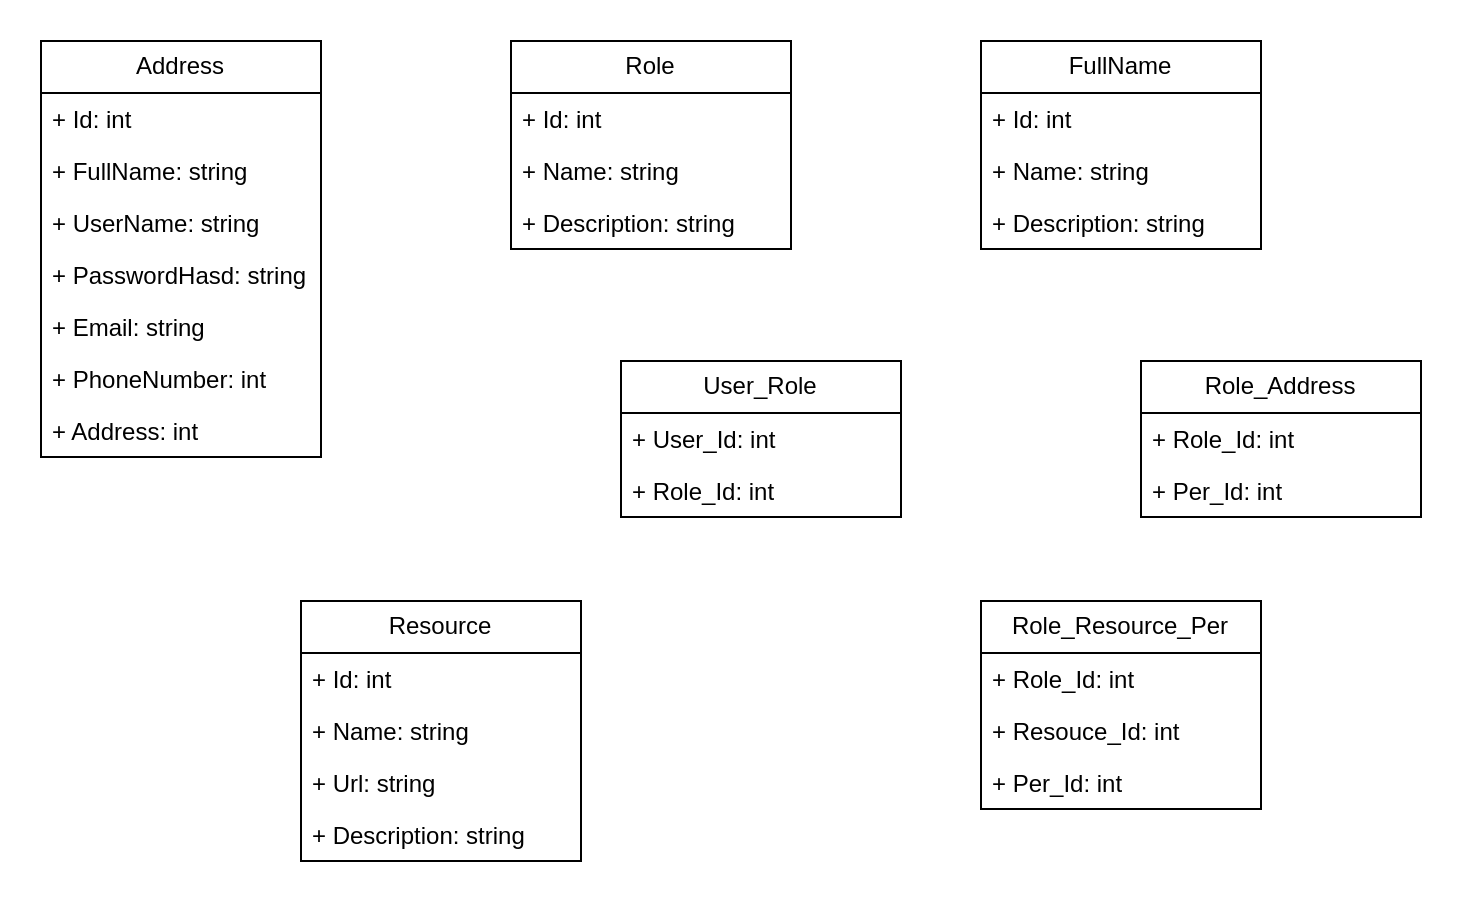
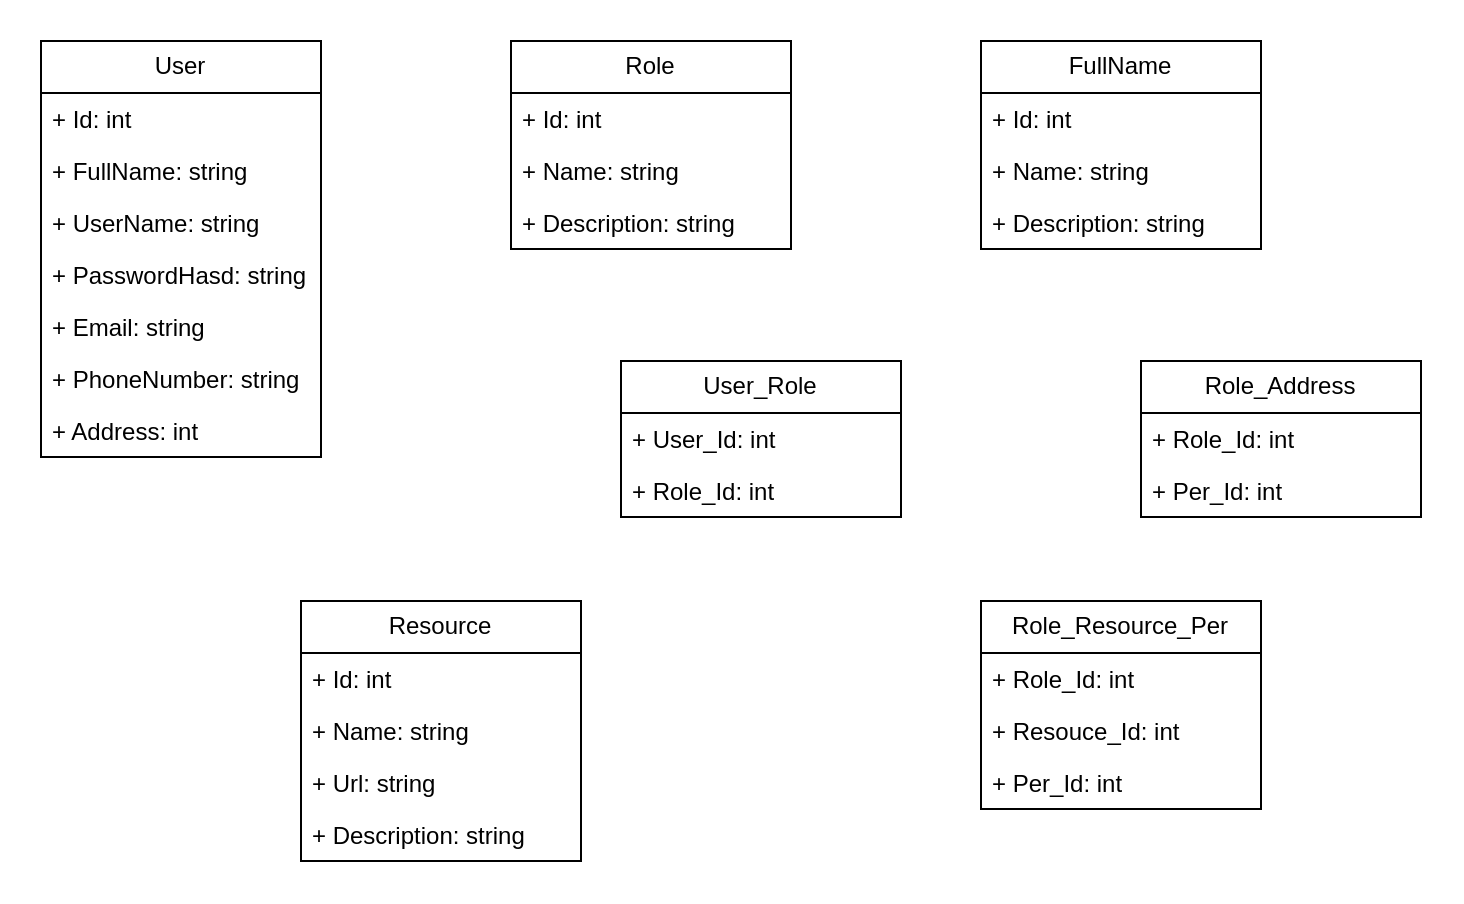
node "Address": label "Address" -> "User"
node "+ PhoneNumber: int": label "+ PhoneNumber: int" -> "+ PhoneNumber: string"
